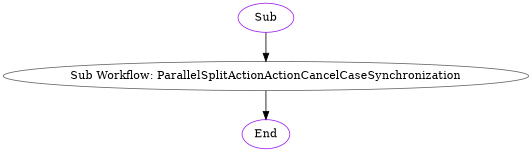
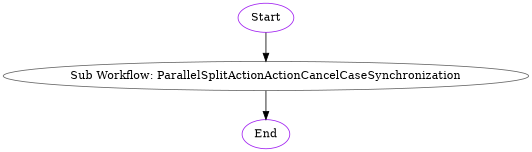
node "Sub": label "Sub" -> "Start"
